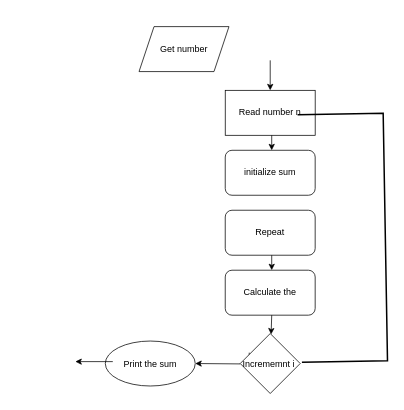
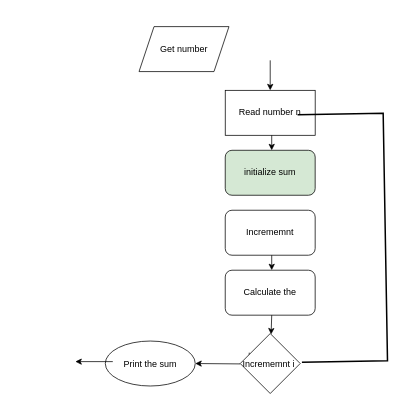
node "initialize sum": fillcolor #ffffff -> #d5e8d4
node "Repeat": label "Repeat" -> "Incrememnt"
